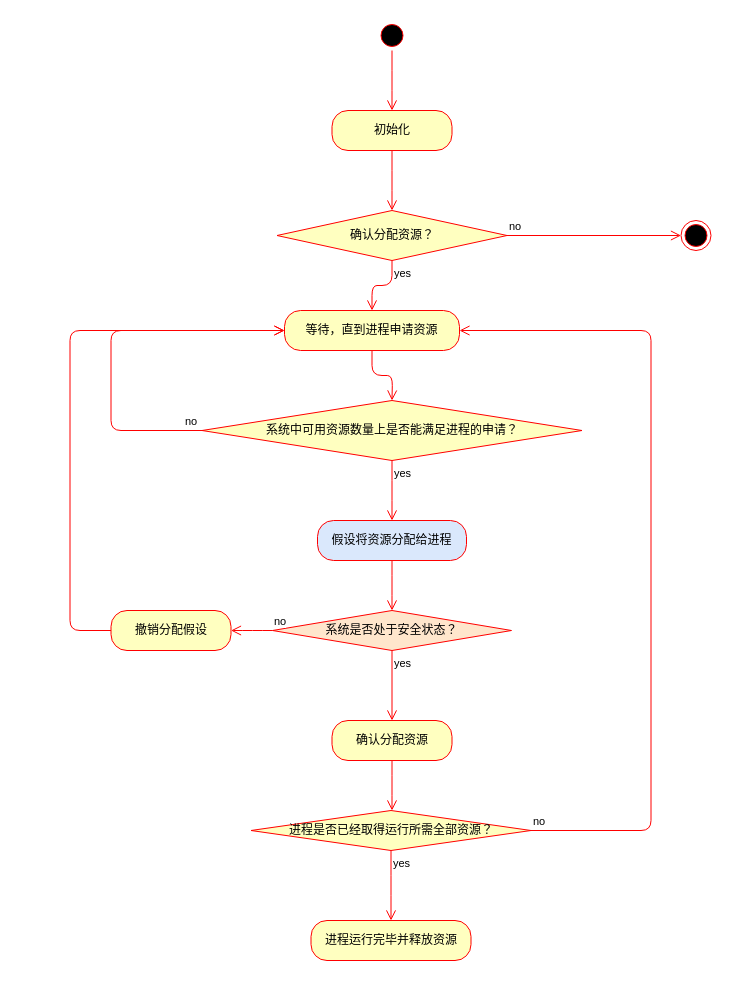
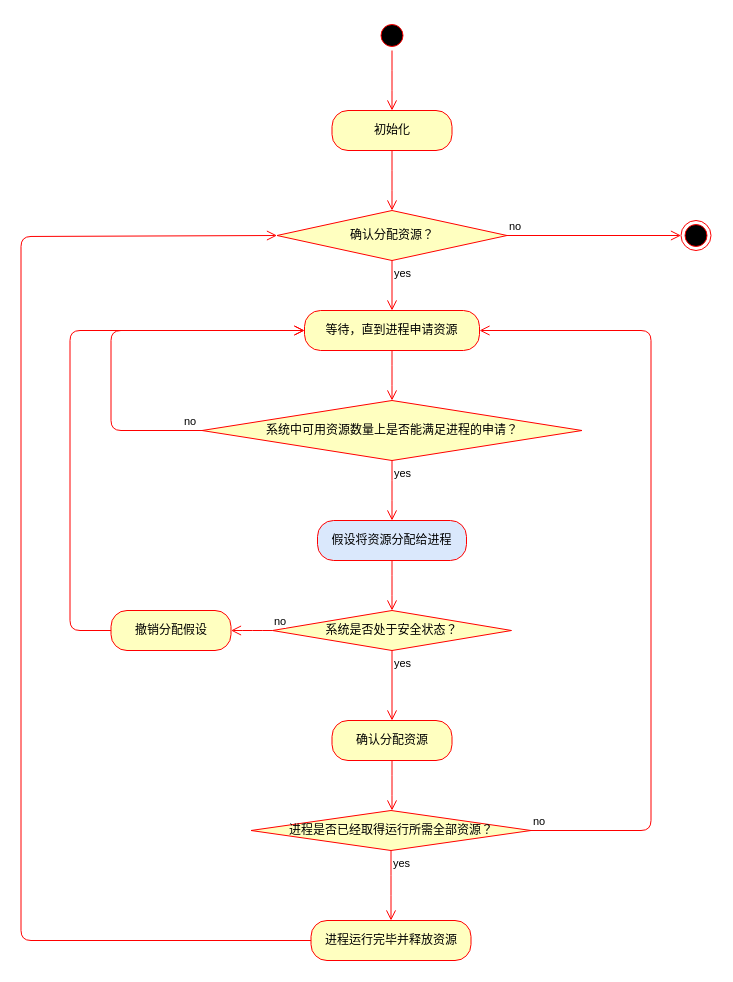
node "等待，直到进程申请资源": moved (372, 331) -> (392, 331)
edge "进程运行完毕并释放资源" -> "确认分配资源？": added
node "系统是否处于安全状态？": fillcolor #ffe6cc -> #ffffc0
